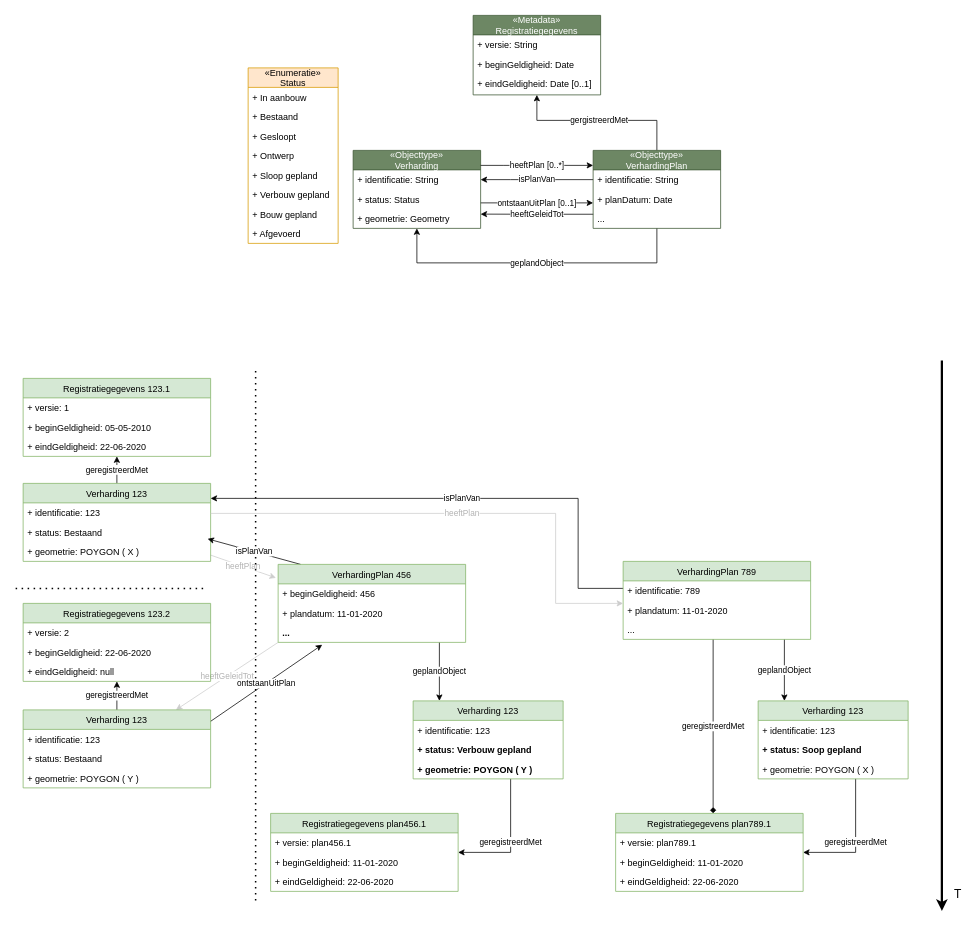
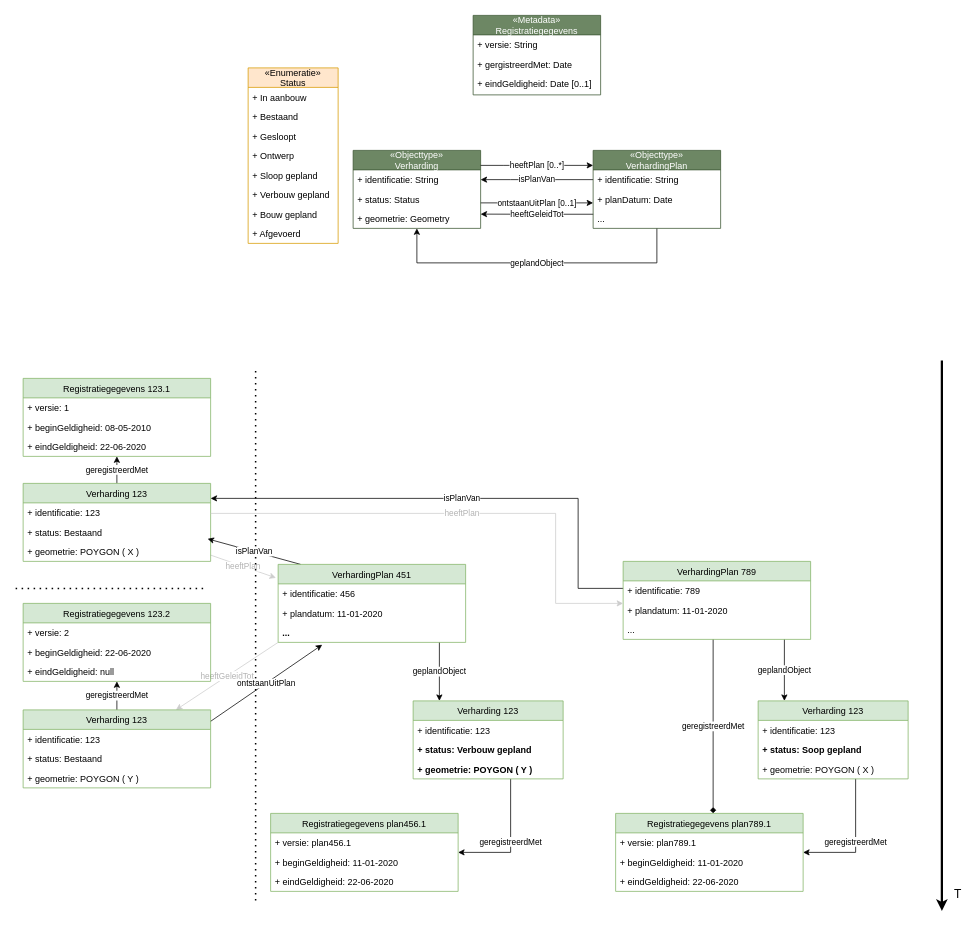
node "+ beginGeldigheid: Date": label "+ beginGeldigheid: Date" -> "+ gergistreerdMet: Date"
edge "«Objecttype» VerhardingPlan" -> "«Metadata» Registratiegegevens": removed, label "gergistreerdMet"
node "+ beginGeldigheid: 05-05-2010": label "+ beginGeldigheid: 05-05-2010" -> "+ beginGeldigheid: 08-05-2010"
node "VerhardingPlan 456": label "VerhardingPlan 456" -> "VerhardingPlan 451"
node "+ beginGeldigheid: 456": label "+ beginGeldigheid: 456" -> "+ identificatie: 456"
